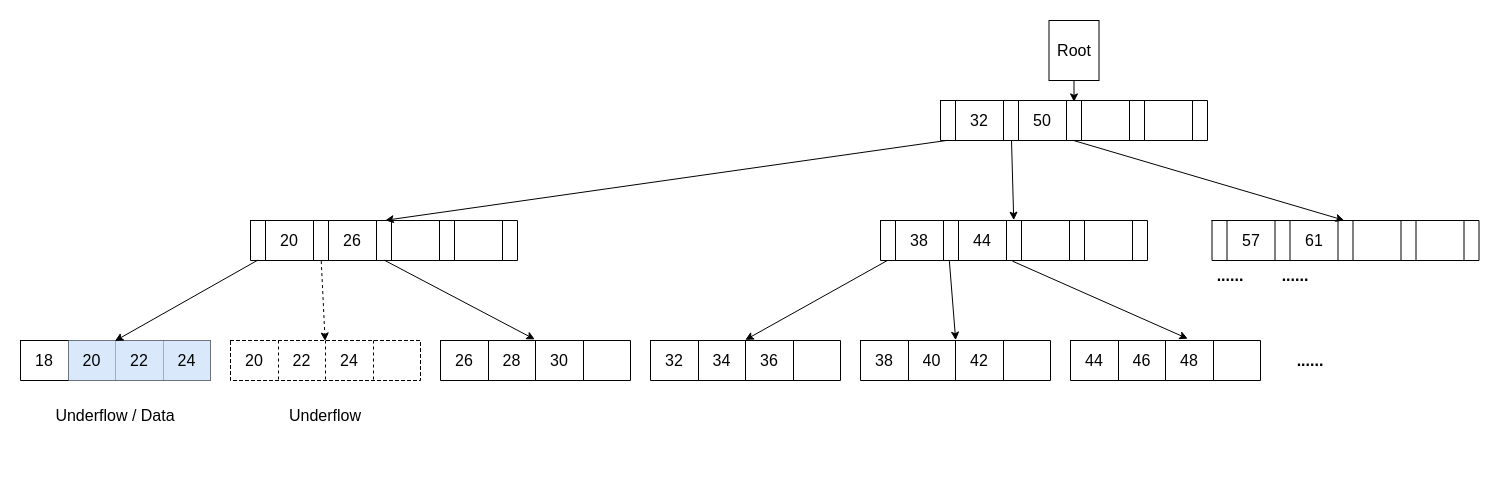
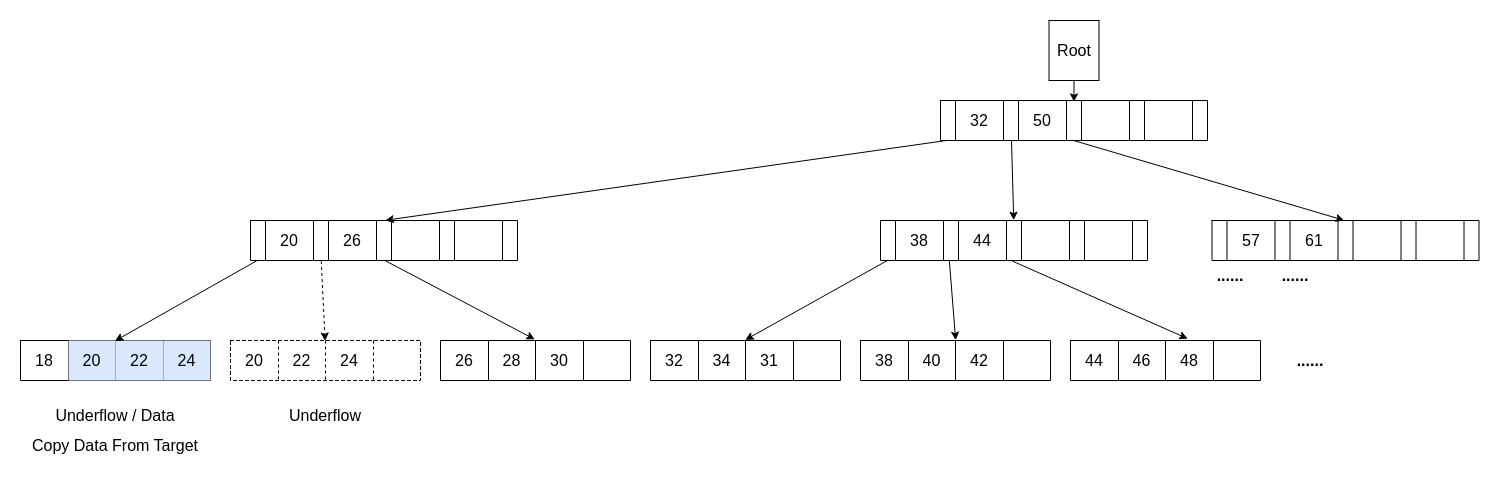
node "36": label "36" -> "31"
node "Copy Data From Target": added
